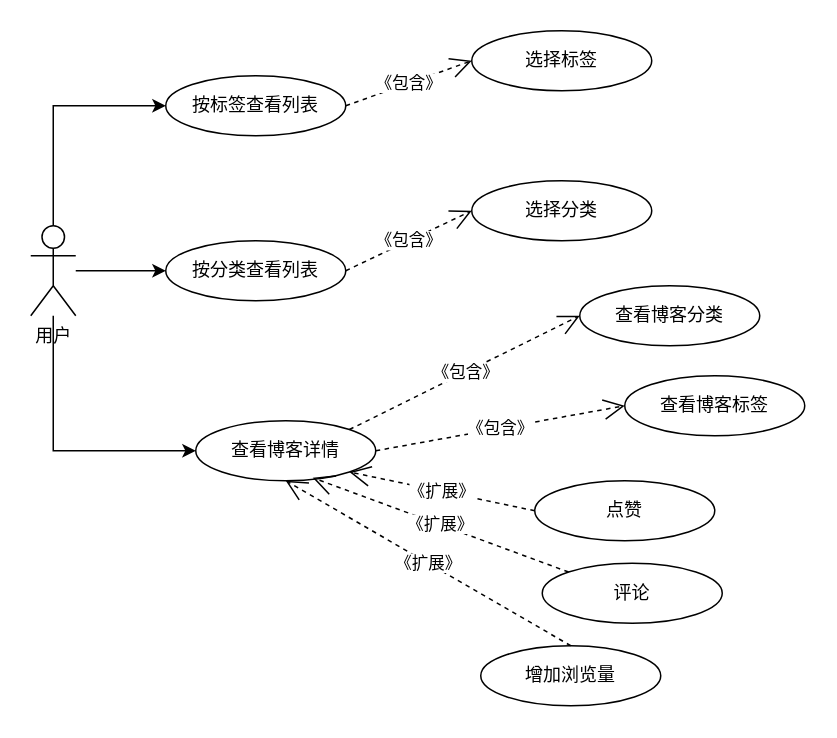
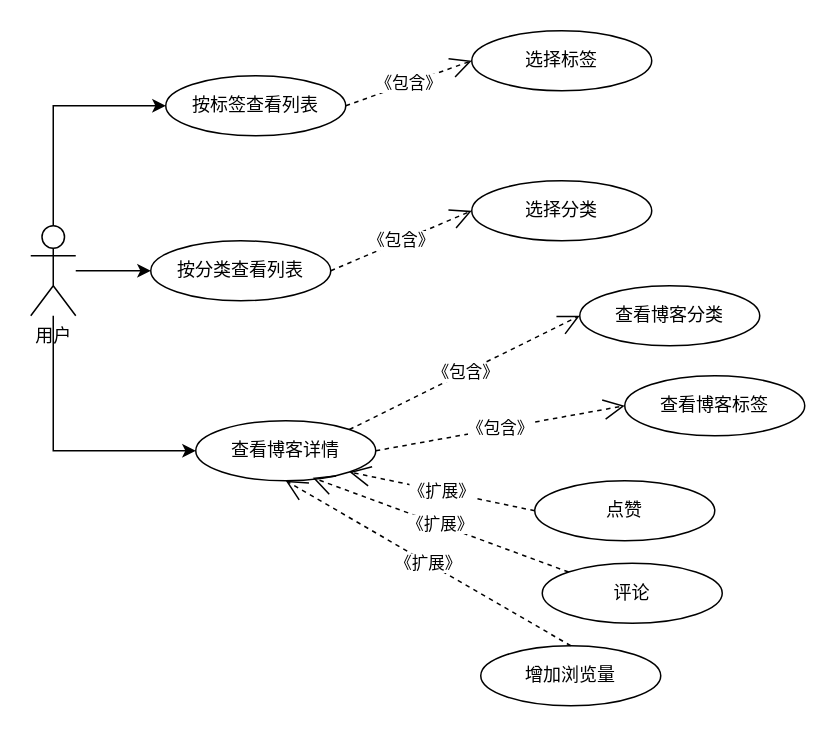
node "按分类查看列表": moved (256, 271) -> (241, 271)
